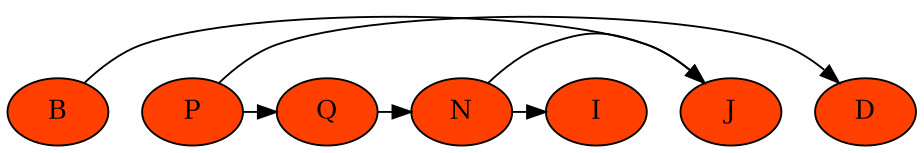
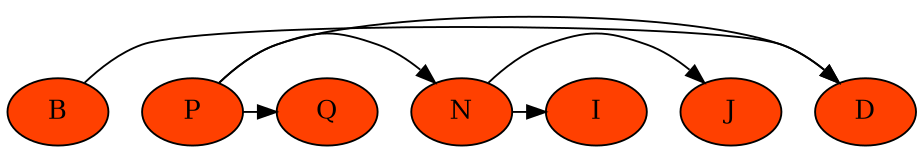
edge "B" -> "J": now "B" -> "D"
edge "Q" -> "N": now "P" -> "N"
